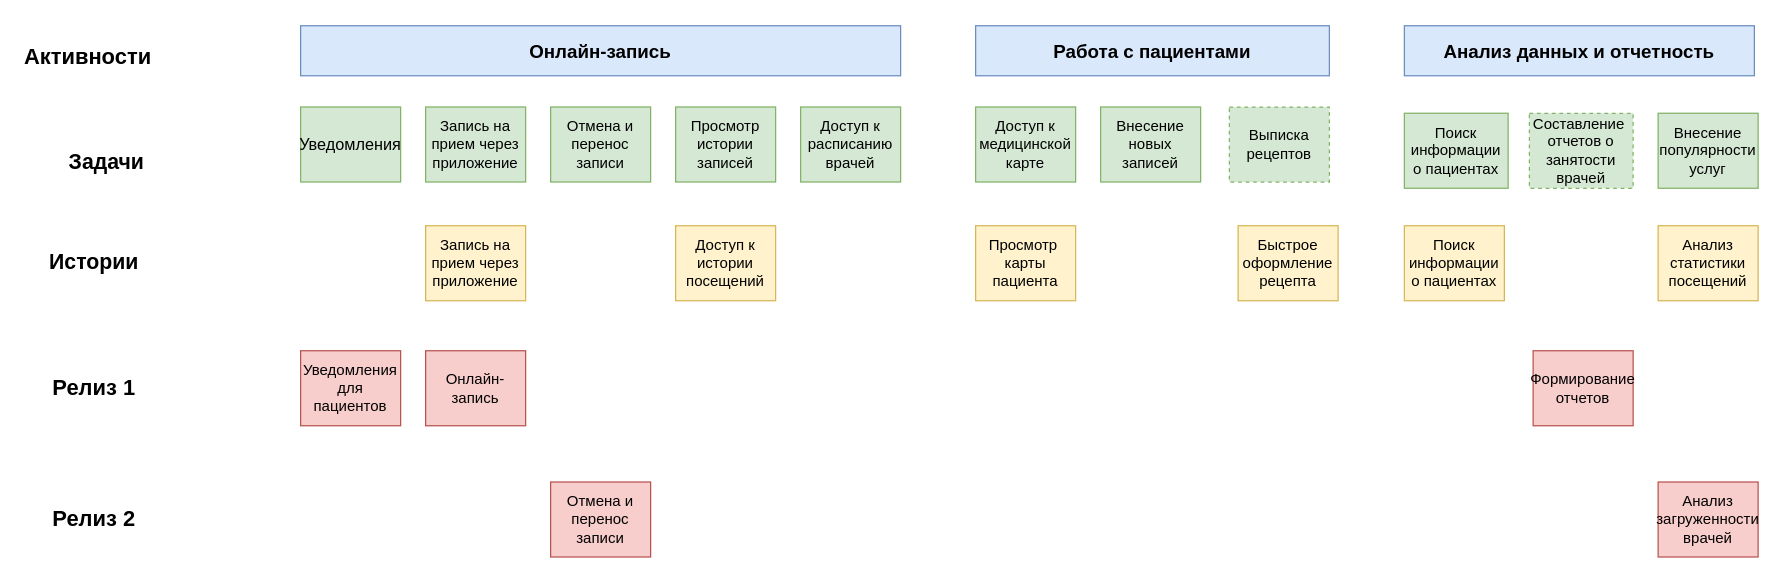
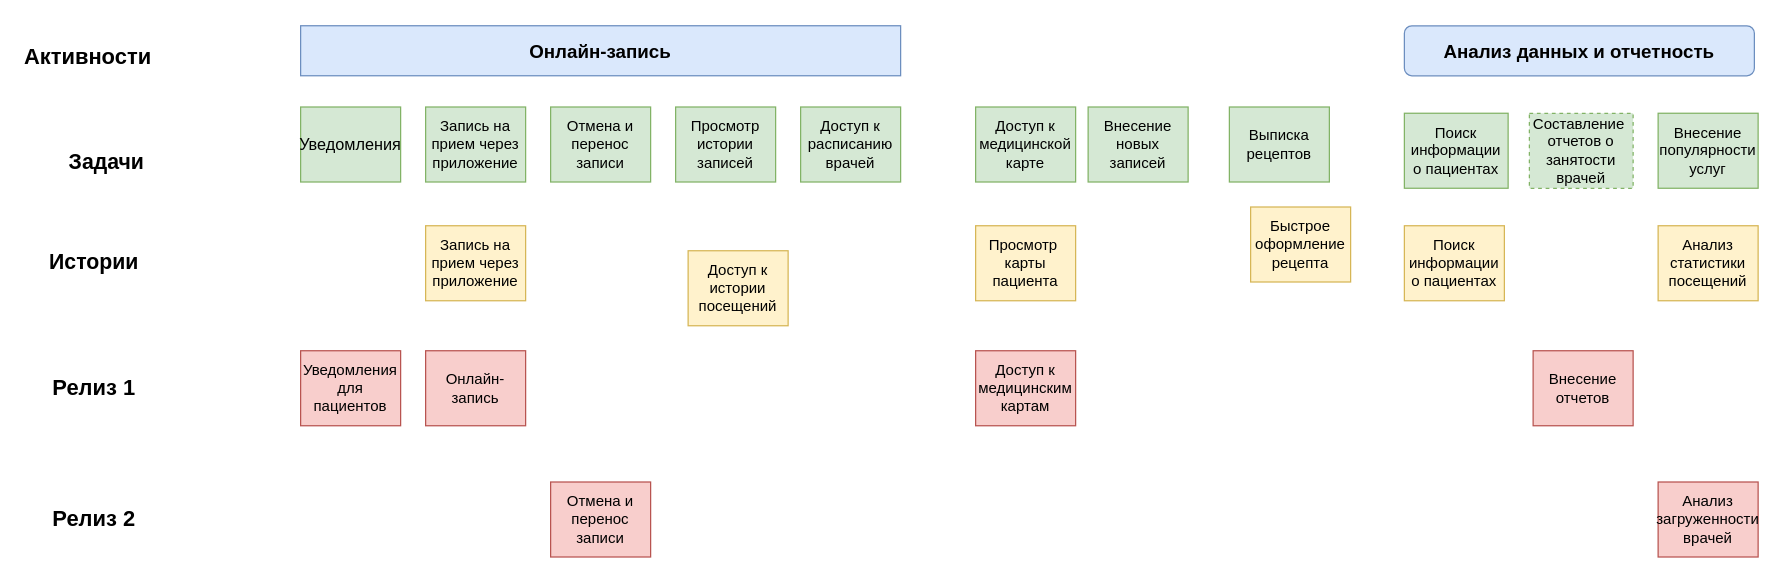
node "Работа с пациентами": removed
node "Анализ данных и отчетность": shape rectangle -> rounded rectangle
node "Внесение новых записей": moved (1151, 144) -> (1138, 144)
node "Выписка рецептов": style dashed -> solid
node "Доступ к истории посещений": moved (726, 263) -> (738, 288)
node "Быстрое оформление рецепта": moved (1288, 263) -> (1301, 244)
node "Доступ к медицинским картам": added
node "Формирование отчетов": label "Формирование отчетов" -> "Внесение отчетов"
